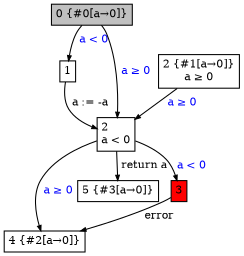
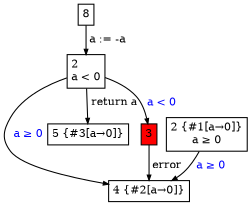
node "0 {#0[a→0]}": removed
node "1": label "1" -> "8"
edge "2 {#1[a→0]} a ≥ 0" -> "2 a < 0": now "2 {#1[a→0]} a ≥ 0" -> "4 {#2[a→0]}"
